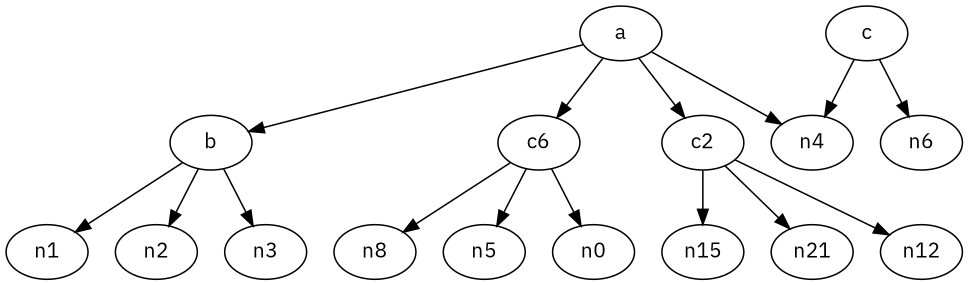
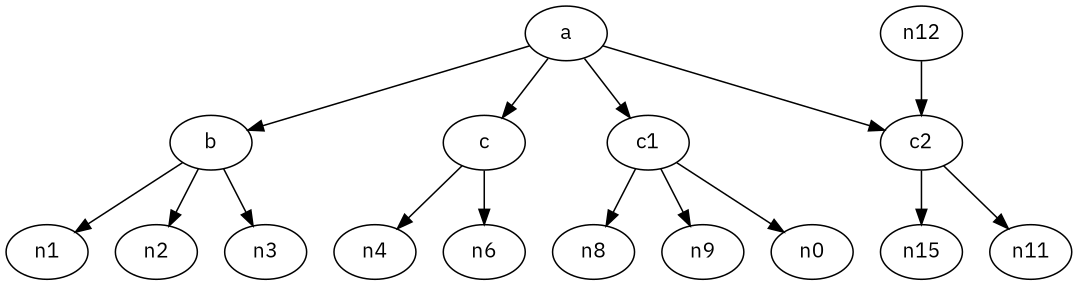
edge "a" -> "n4": now "a" -> "c"
node "c6": label "c6" -> "c1"
edge "c2" -> "n12": reversed
node "n5": label "n5" -> "n9"
node "n21": label "n21" -> "n11"
